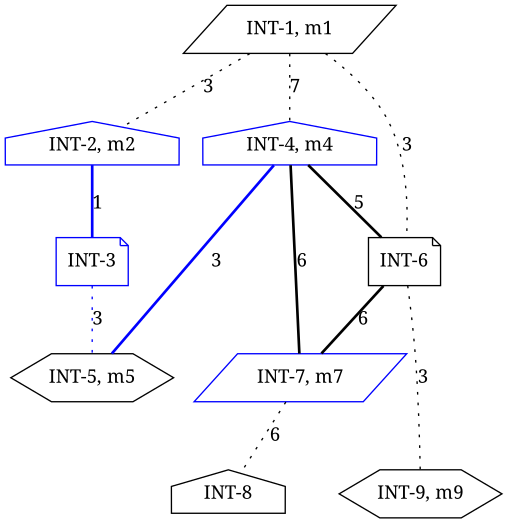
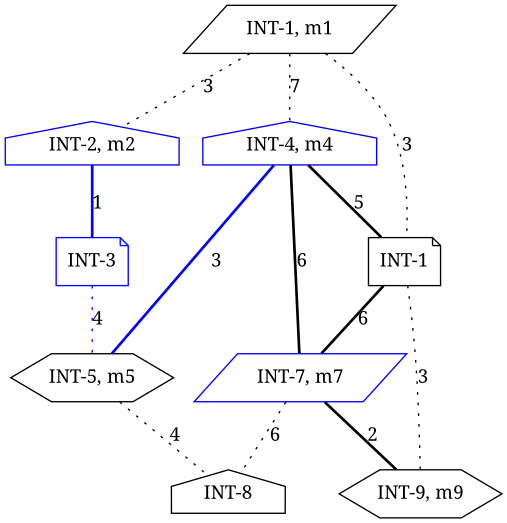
node "INT-6": label "INT-6" -> "INT-1"
edge "INT-3" -- "INT-5, m5": label "3" -> "4"
edge "INT-7, m7" -- "INT-9, m9": added, label "2"
edge "INT-5, m5" -- "INT-8": added, label "4"
